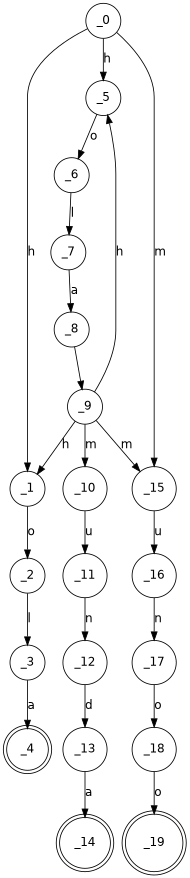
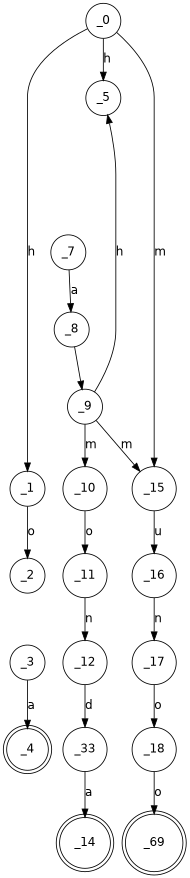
node "_6": removed
edge "_9" -> "_1": removed, label "h"
edge "_10" -> "_11": label "u" -> "o"
edge "_2" -> "_3": removed, label "l"
node "_13": label "_13" -> "_33"
node "_19": label "_19" -> "_69"
